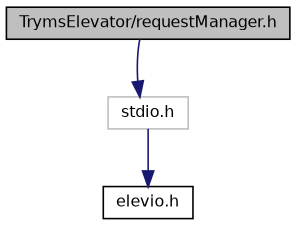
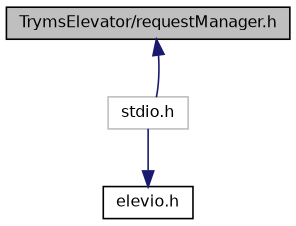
edge "TrymsElevator/requestManager.h" -> "stdio.h": reversed
